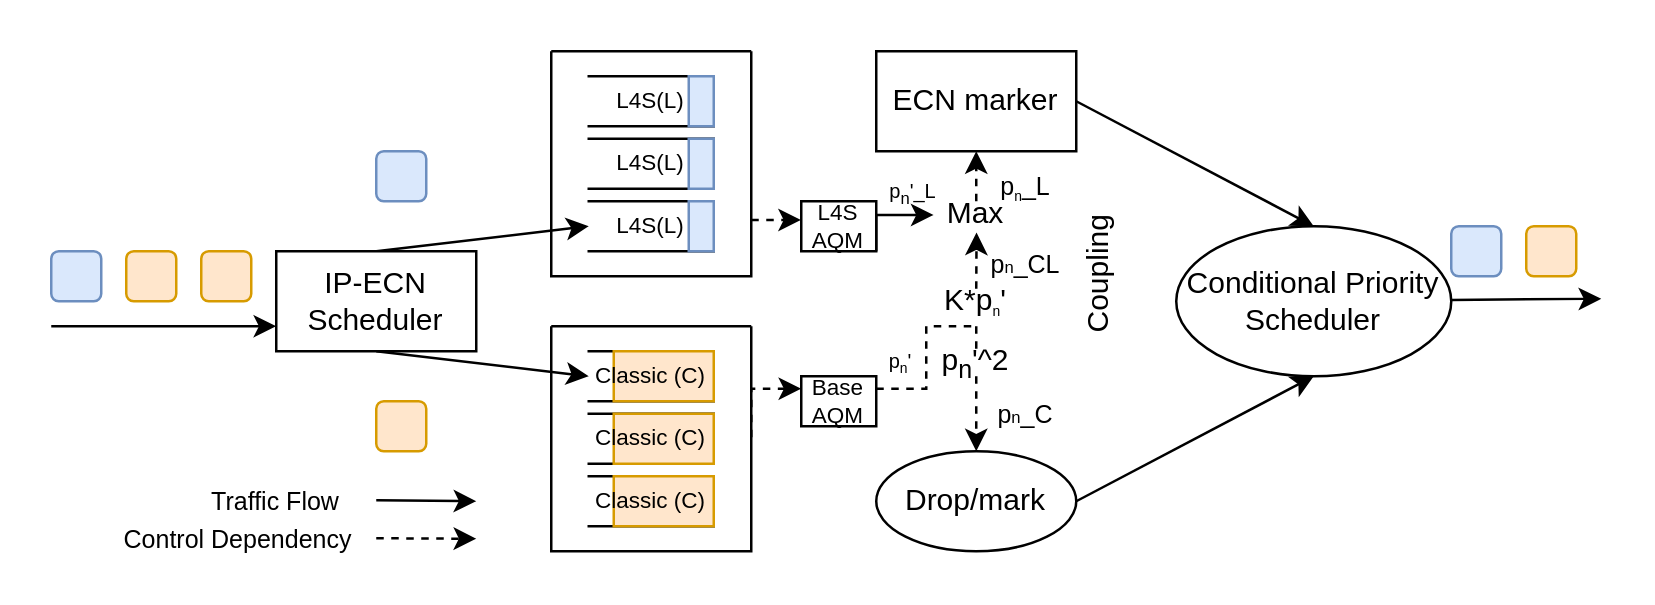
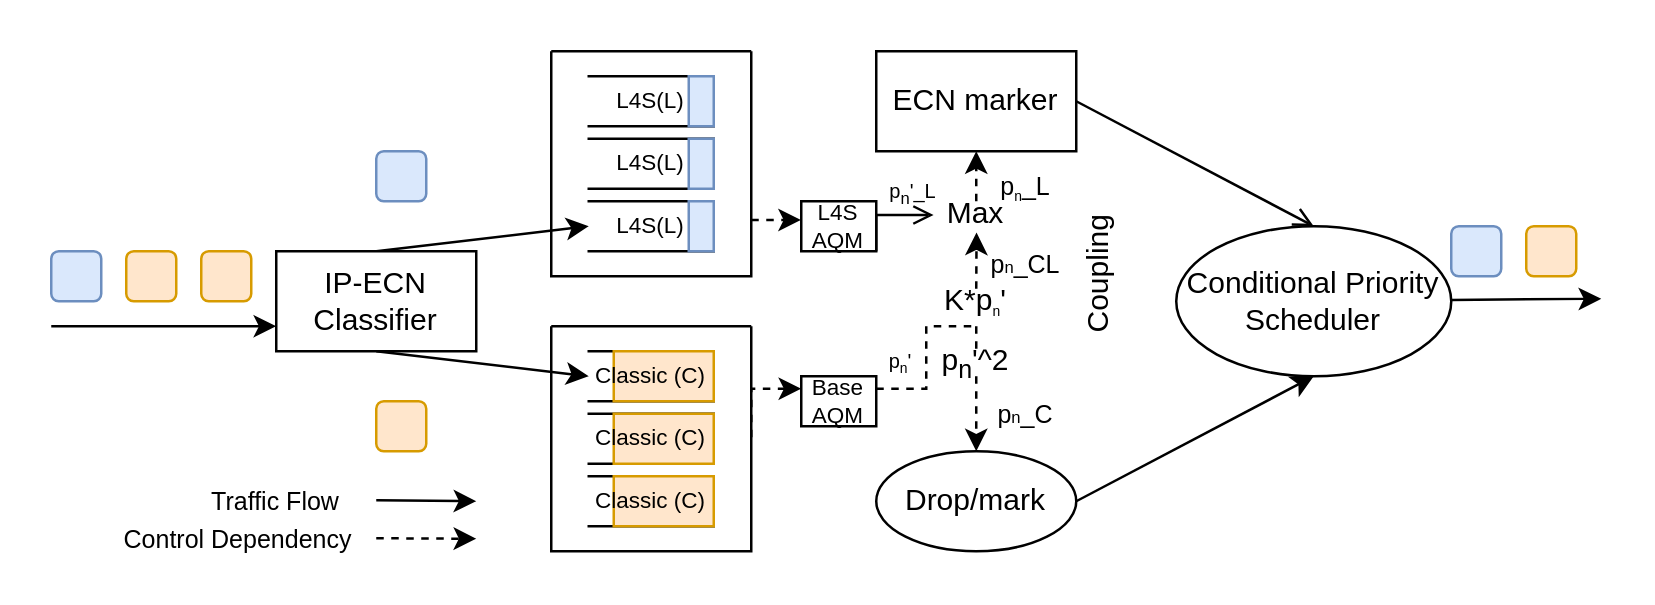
edge "L4S AQM" -> "Max": arrowhead classic -> open
edge "ECN marker" -> "Conditional Priority Scheduler": arrowhead classic -> open
node "IP-ECN Scheduler": label "IP-ECN Scheduler" -> "IP-ECN Classifier"
